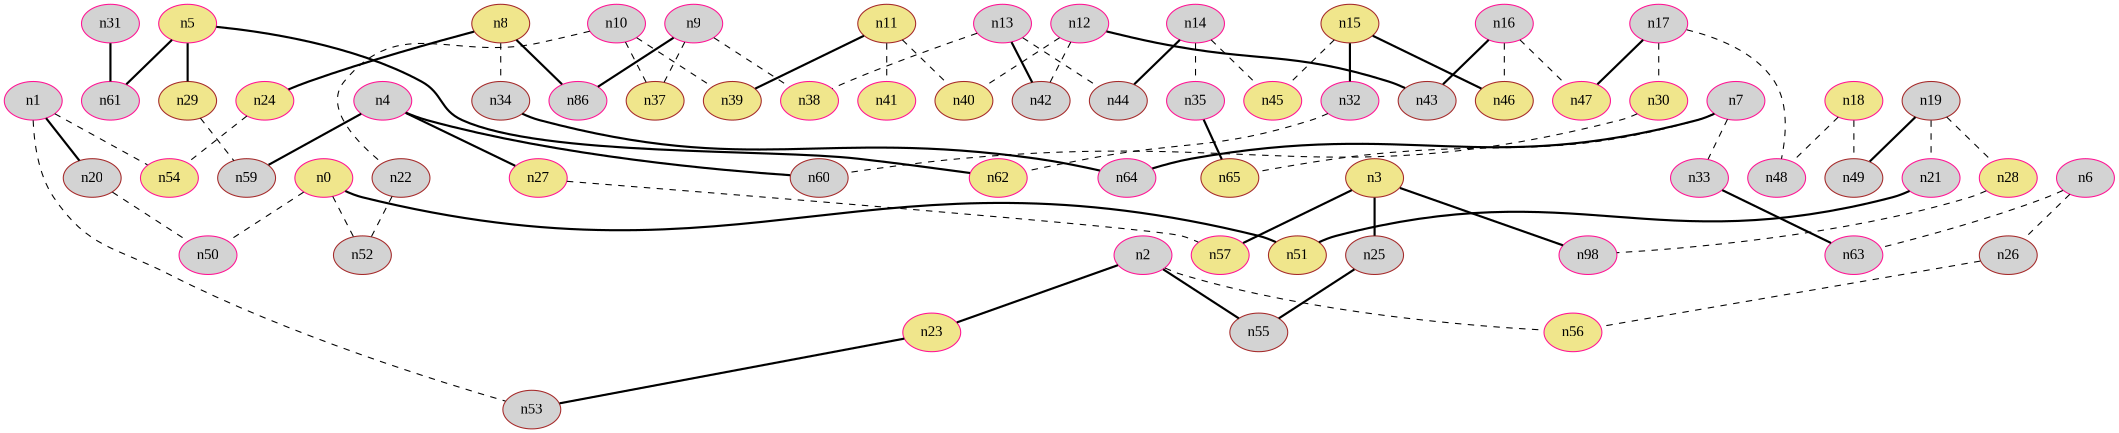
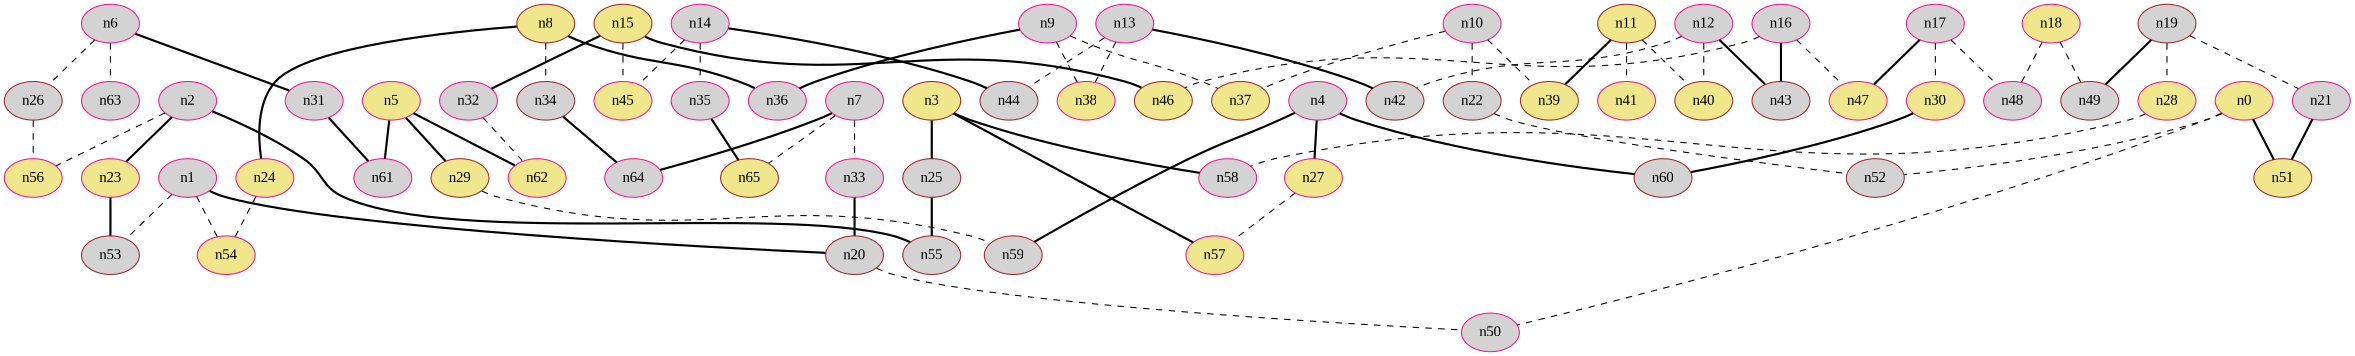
edge "n6" -- "n31": added
node "n86": label "n86" -> "n36"
edge "n30" -- "n60": style dashed -> bold
edge "n33" -- "n63": now "n33" -- "n20"
node "n98": label "n98" -> "n58"
